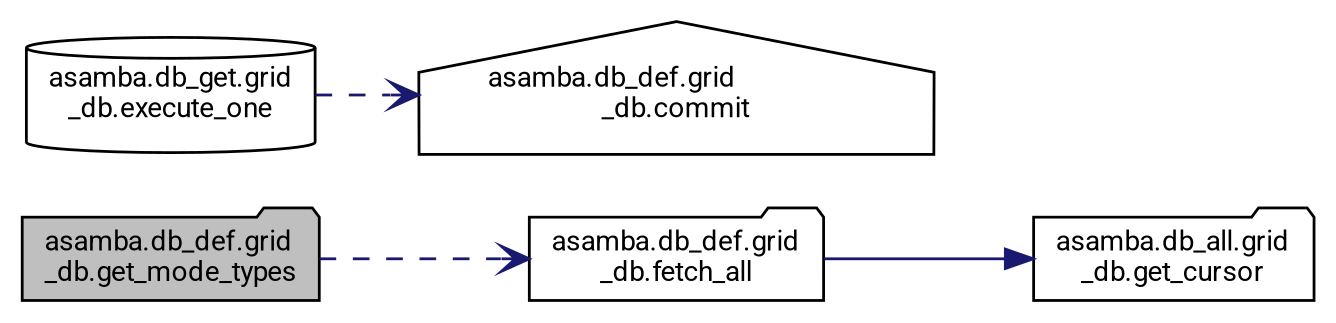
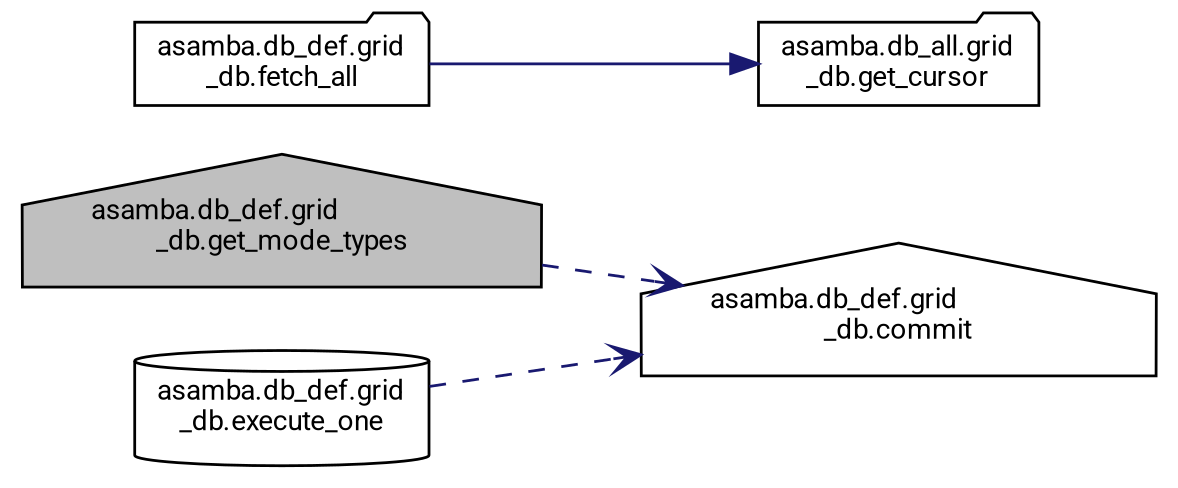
node "asamba.db_get.grid _db.execute_one": label "asamba.db_get.grid _db.execute_one" -> "asamba.db_def.grid _db.execute_one"
node "asamba.db_def.grid _db.get_mode_types": shape folder -> house
edge "asamba.db_def.grid _db.get_mode_types" -> "asamba.db_def.grid _db.fetch_all": now "asamba.db_def.grid _db.get_mode_types" -> "asamba.db_def.grid _db.commit"
